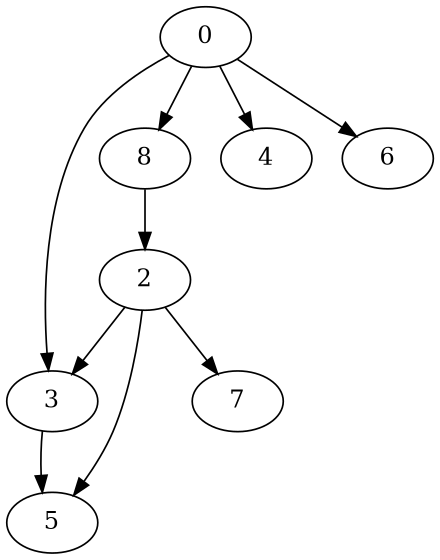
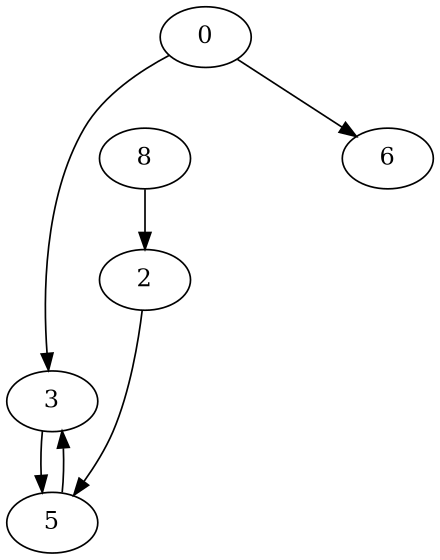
edge "0" -> "8": removed
node "4": removed
edge "2" -> "3": now "5" -> "3"
node "7": removed
